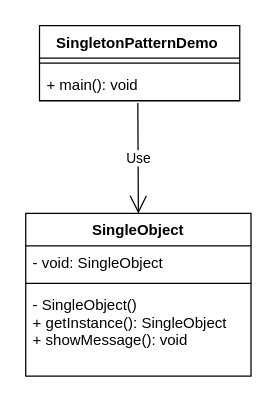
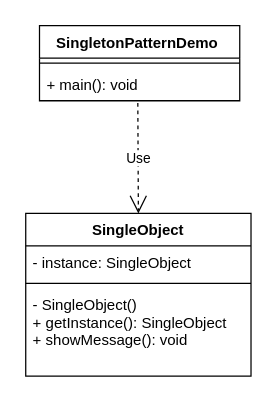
edge "+ main(): void" -> "SingleObject": style solid -> dashed
node "- void: SingleObject": label "- void: SingleObject" -> "- instance: SingleObject"
